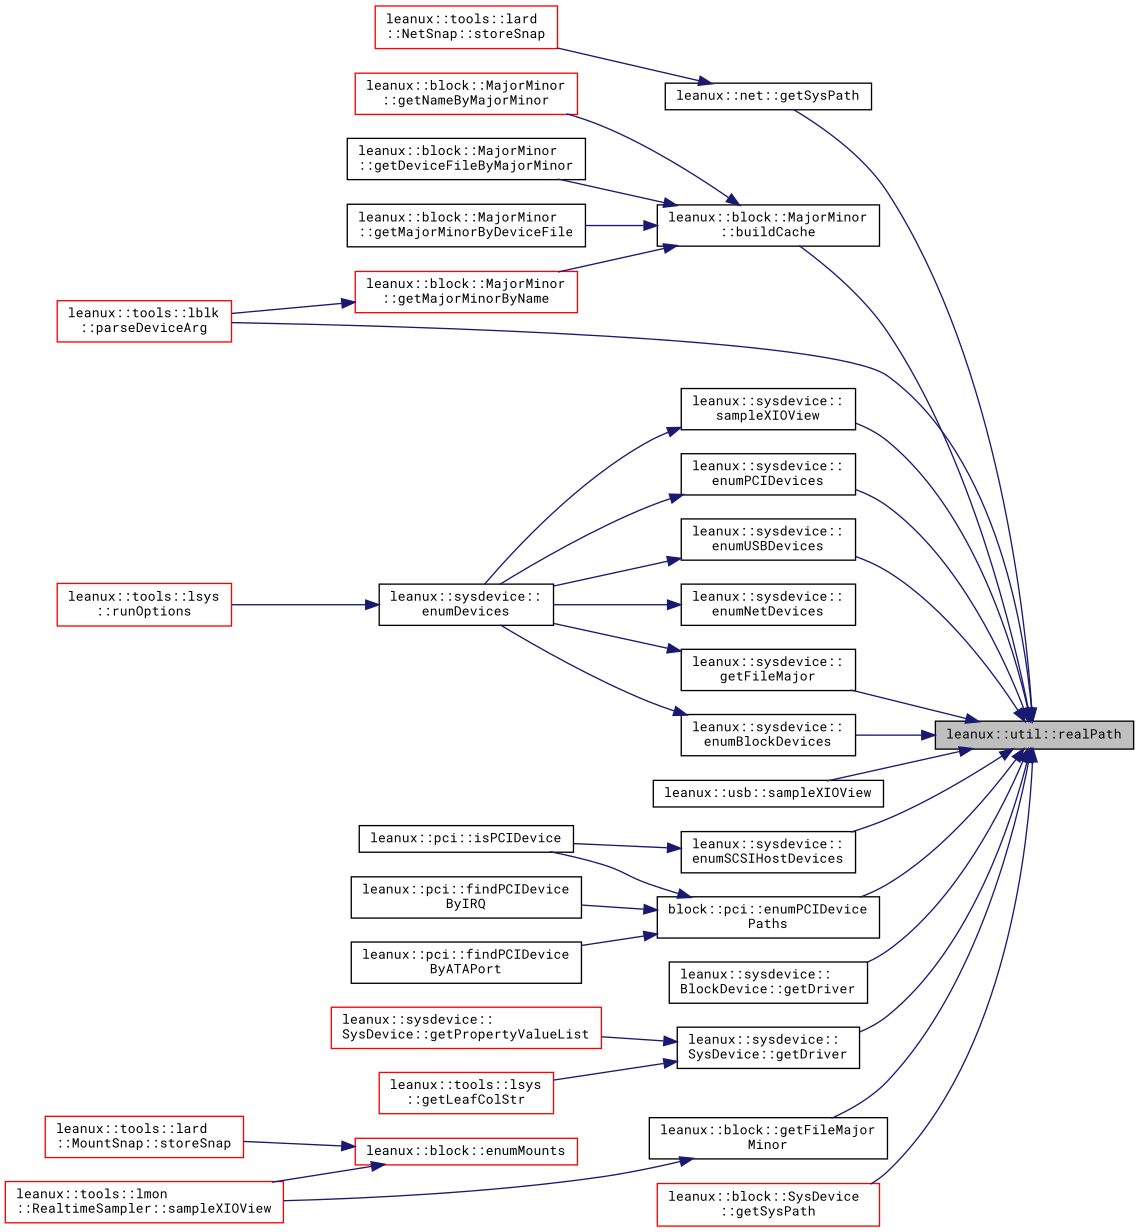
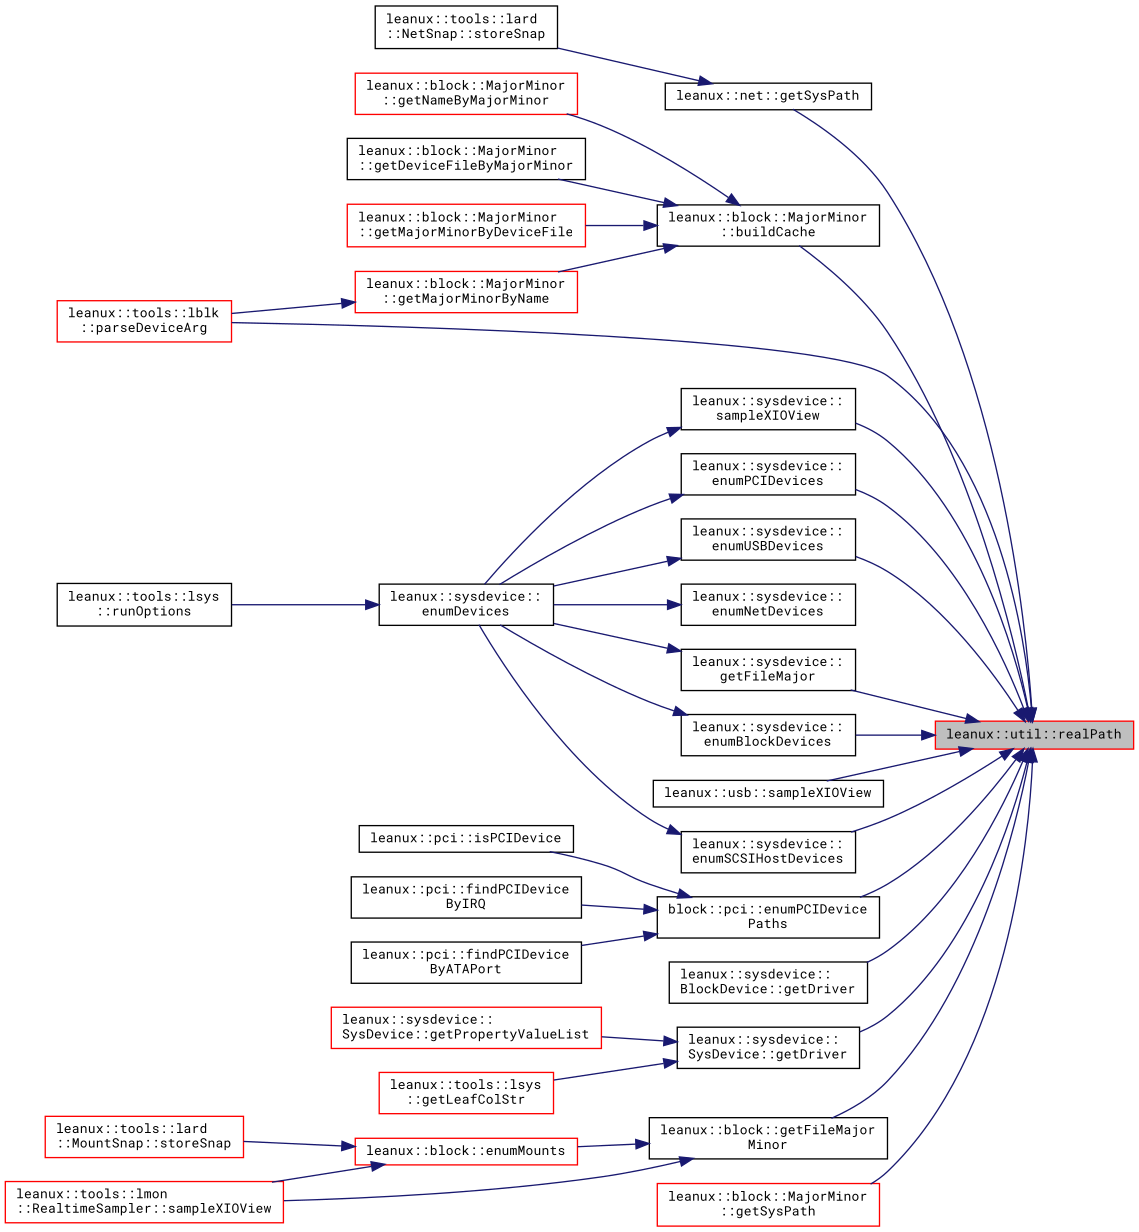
node "leanux::tools::lard ::NetSnap::storeSnap": color red -> black
node "leanux::block::MajorMinor ::getMajorMinorByDeviceFile": color black -> red
node "leanux::tools::lsys ::runOptions": color red -> black
node "leanux::util::realPath": color black -> red
edge "leanux::pci::isPCIDevice" -> "leanux::sysdevice:: enumSCSIHostDevices": now "leanux::sysdevice:: enumDevices" -> "leanux::sysdevice:: enumSCSIHostDevices"
edge "leanux::block::enumMounts" -> "leanux::block::getFileMajor Minor": added
node "leanux::block::SysDevice ::getSysPath": label "leanux::block::SysDevice ::getSysPath" -> "leanux::block::MajorMinor ::getSysPath"
